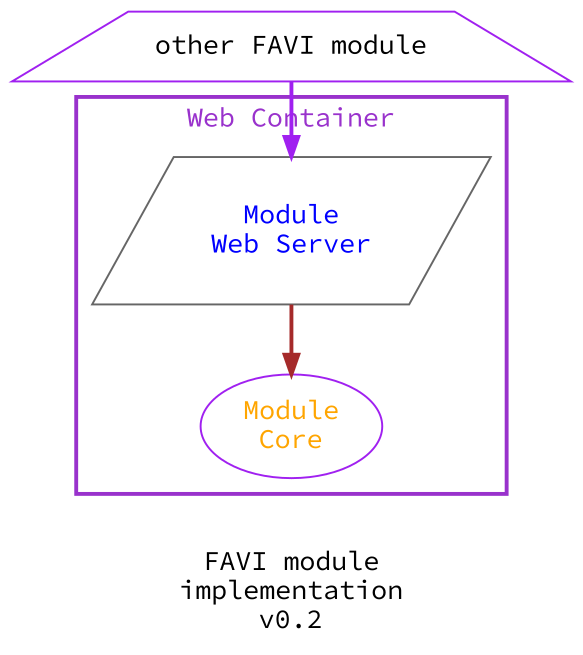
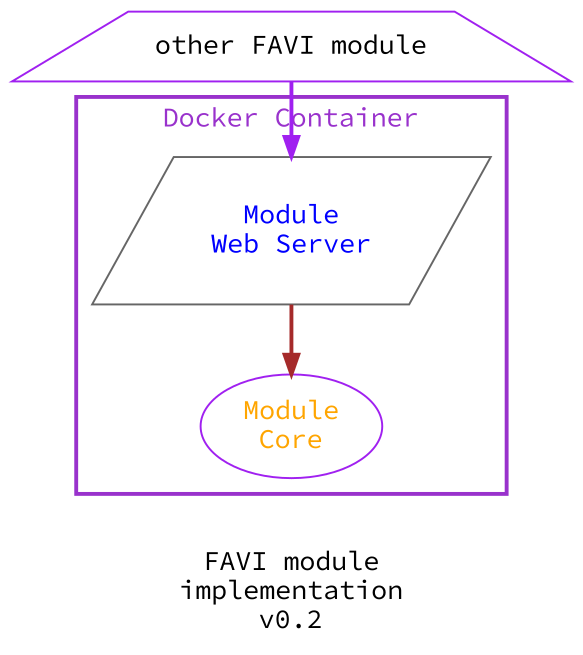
cluster "Web Container": label "Web Container" -> "Docker Container"
